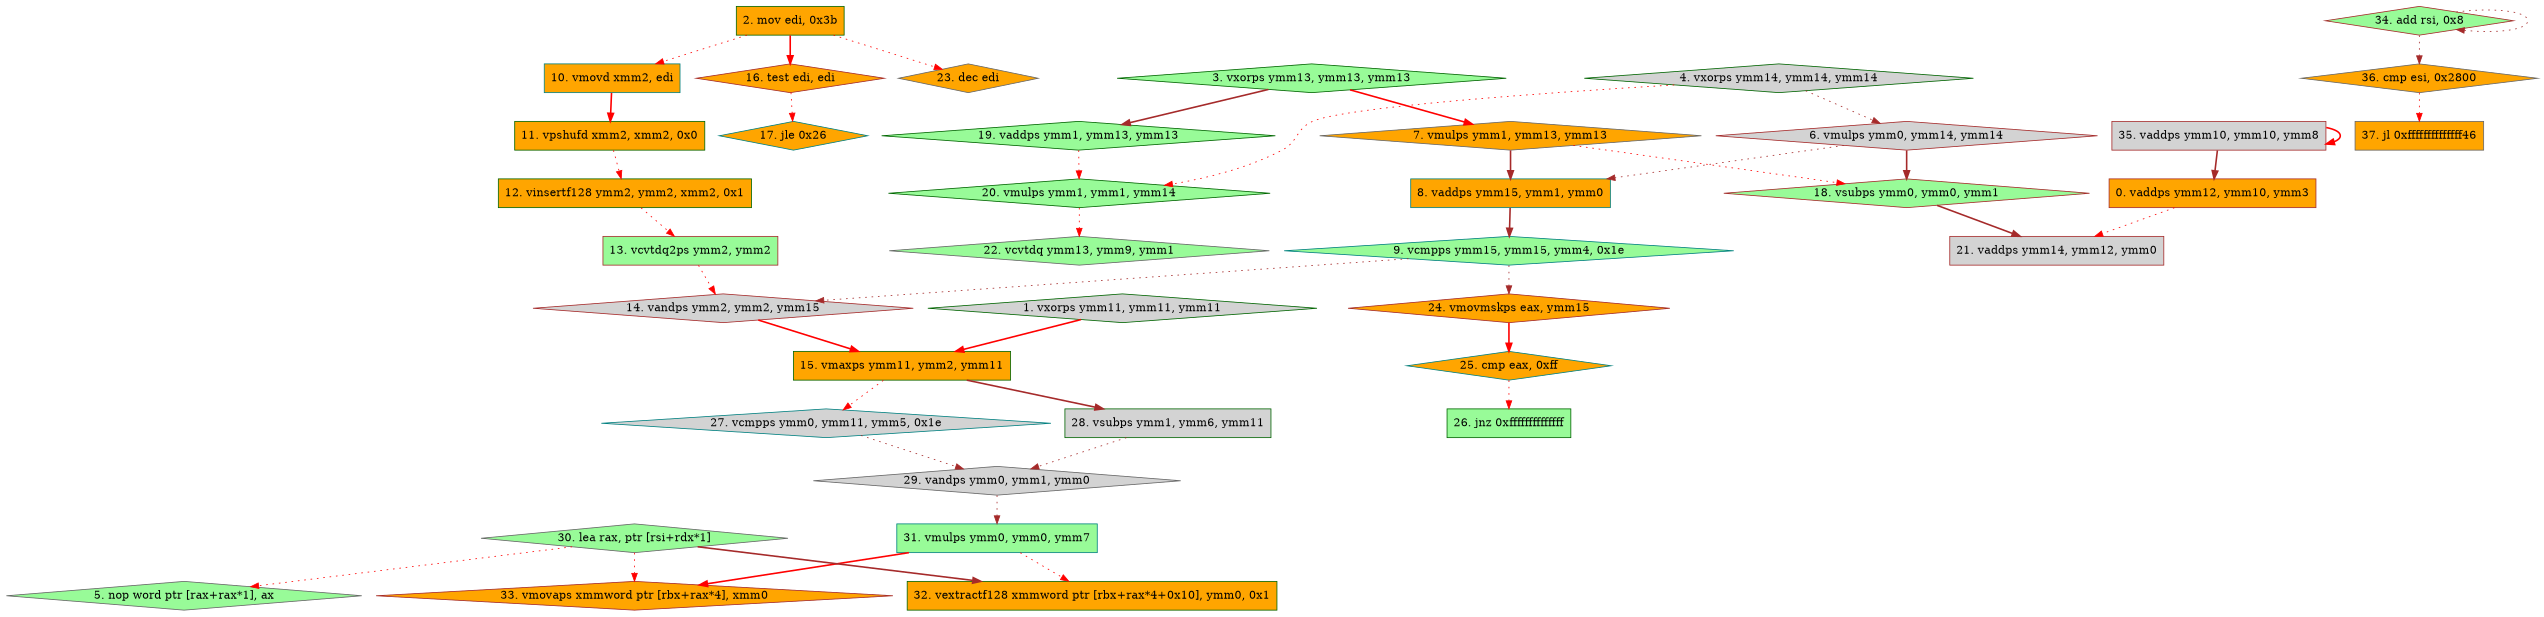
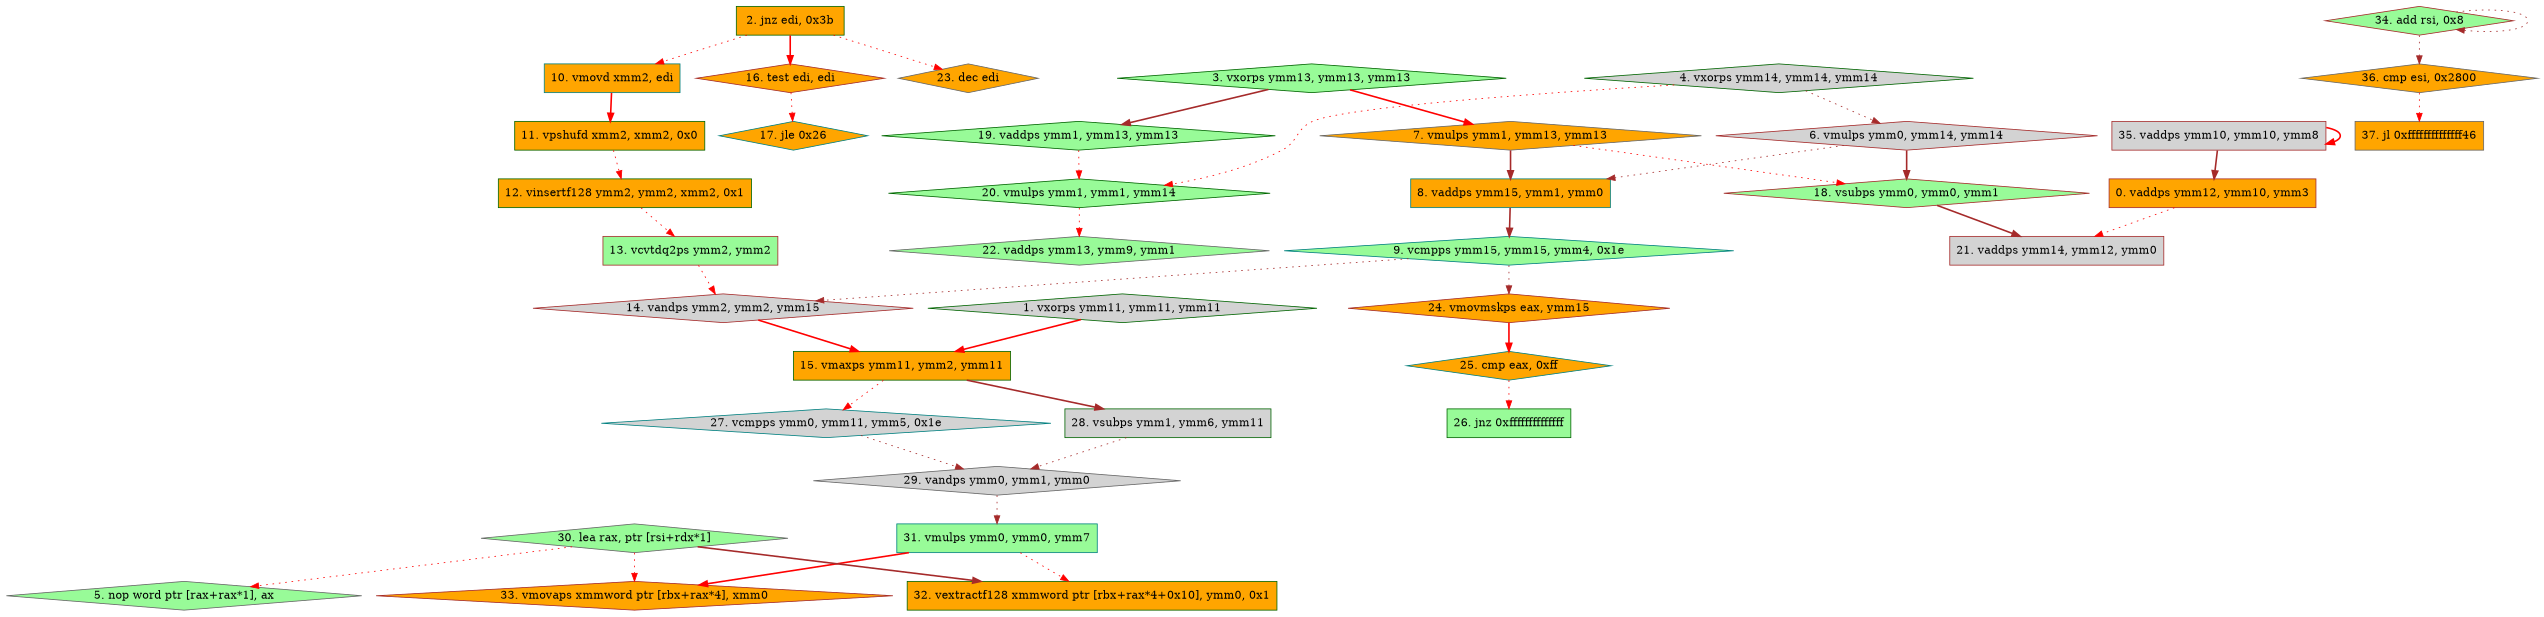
node "2. mov edi, 0x3b": label "2. mov edi, 0x3b" -> "2. jnz edi, 0x3b"
node "22. vcvtdq ymm13, ymm9, ymm1": label "22. vcvtdq ymm13, ymm9, ymm1" -> "22. vaddps ymm13, ymm9, ymm1"
